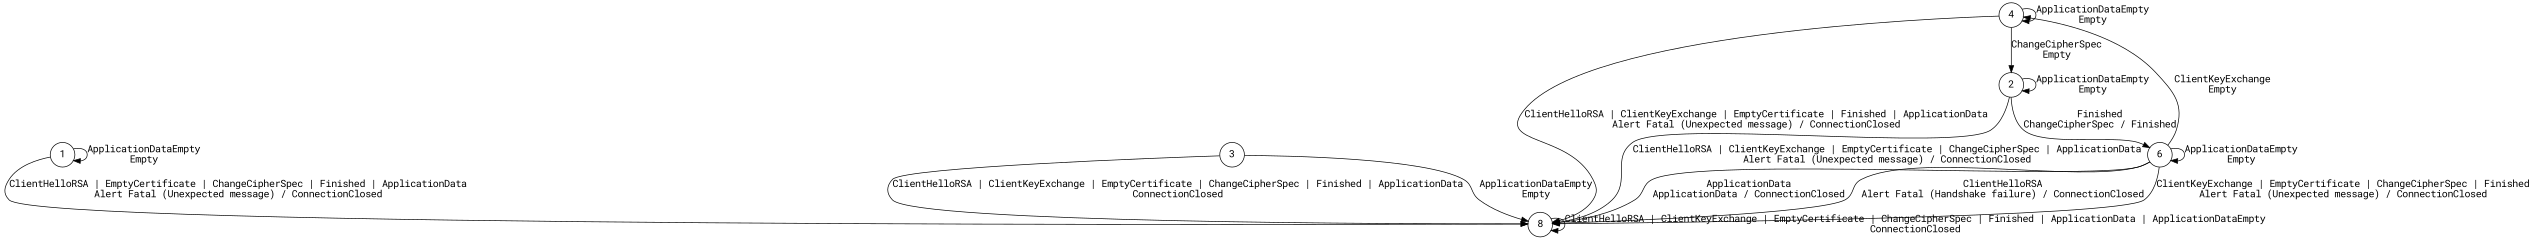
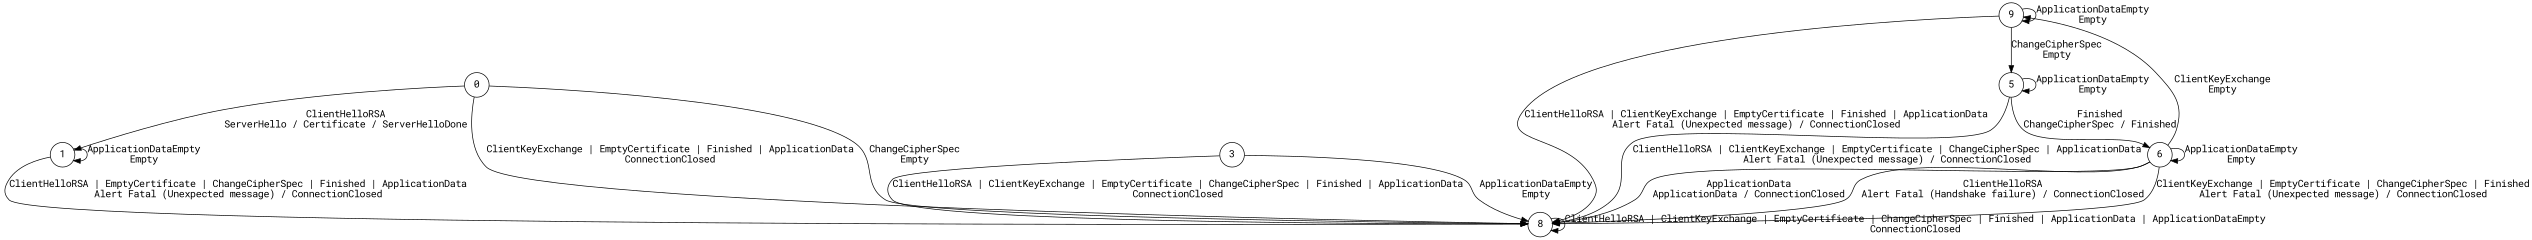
node "4": label "4" -> "9"
node "0": added
node "2": label "2" -> "5"
